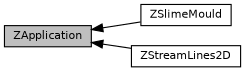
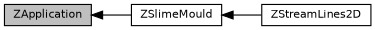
edge "ZStreamLines2D" -> "ZApplication": now "ZStreamLines2D" -> "ZSlimeMould"
